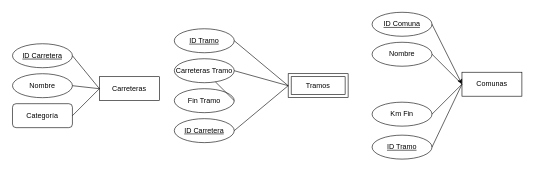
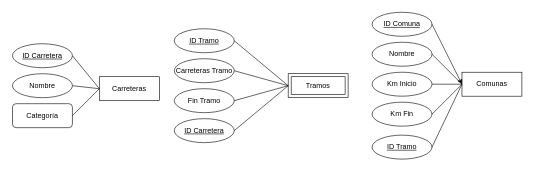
node "Km Inicio": added
edge "Km Inicio" -- "Comunas": added
edge "Carreteras Tramo" -- "Fin Tramo": now "Tramos" -- "Fin Tramo"
